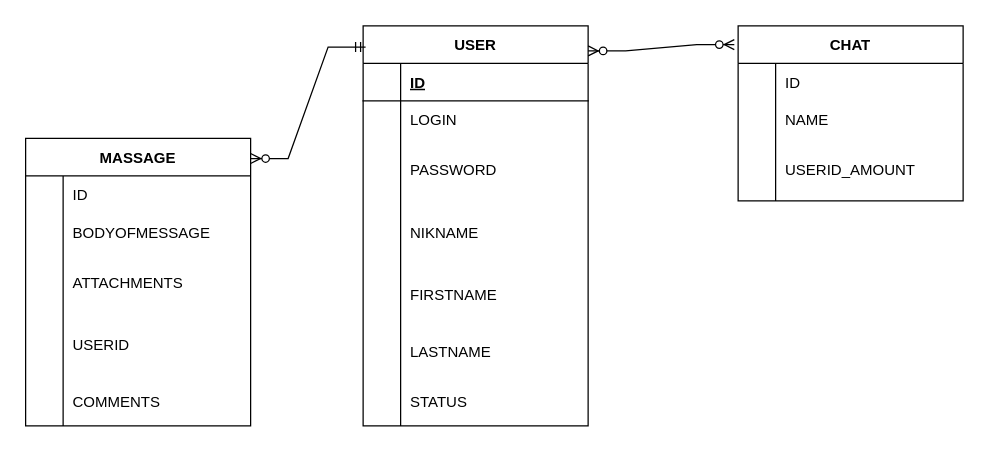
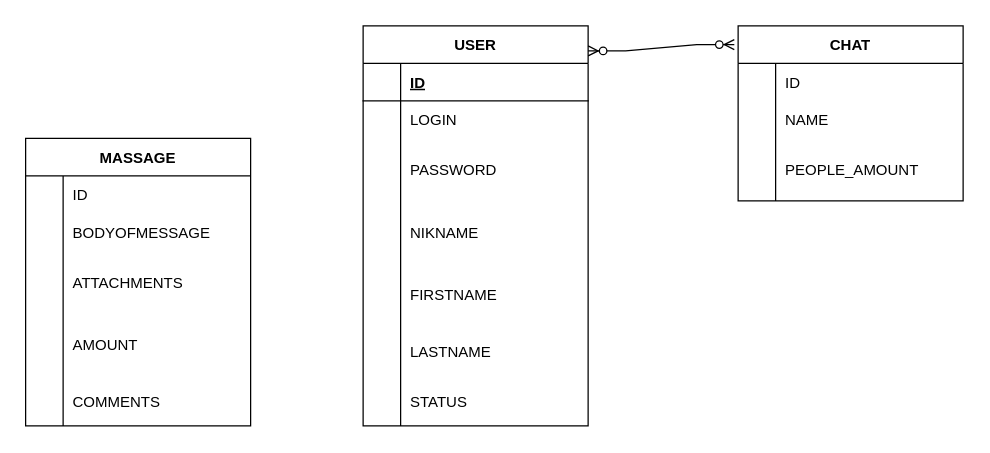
edge "USER" -- "MASSAGE": removed
node "USERID_AMOUNT": label "USERID_AMOUNT" -> "PEOPLE_AMOUNT"
node "USERID": label "USERID" -> "AMOUNT"
